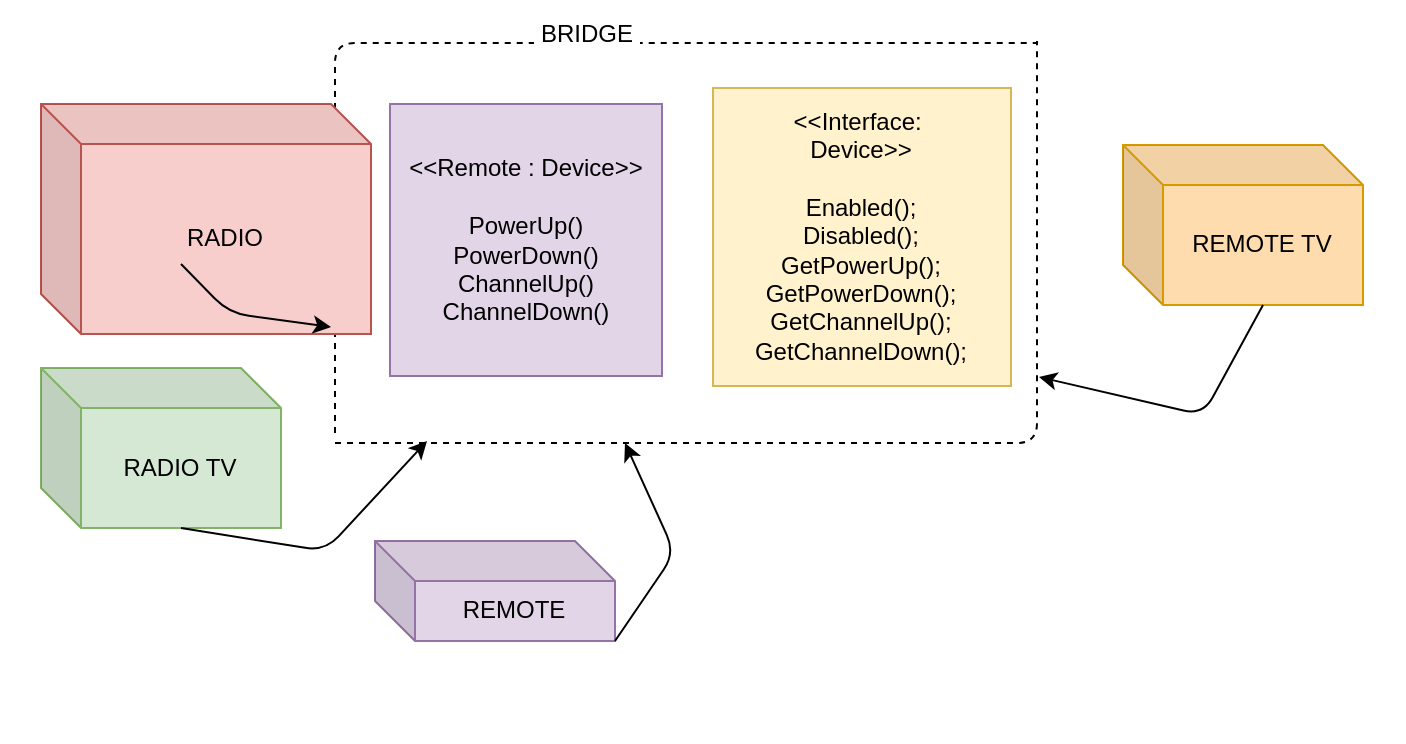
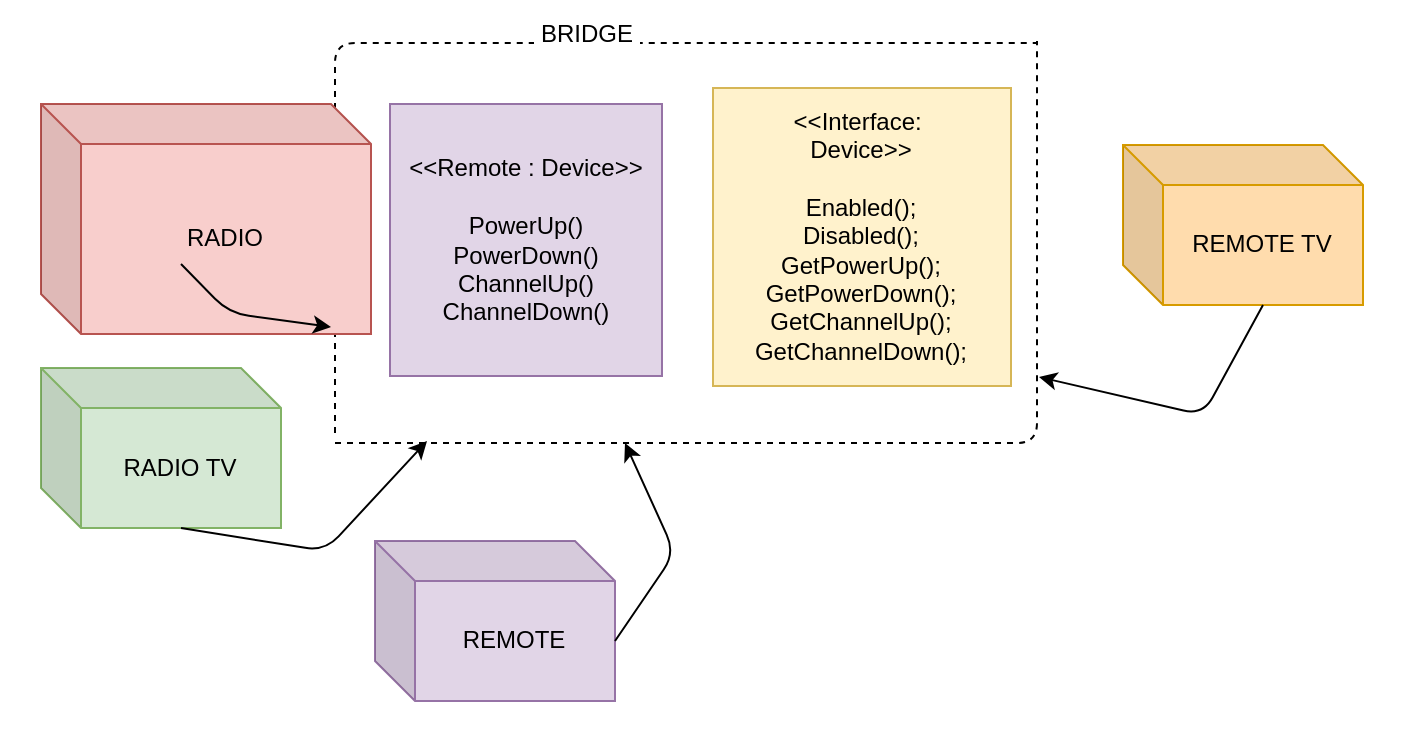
node "REMOTE": size 240x100 -> 240x160
